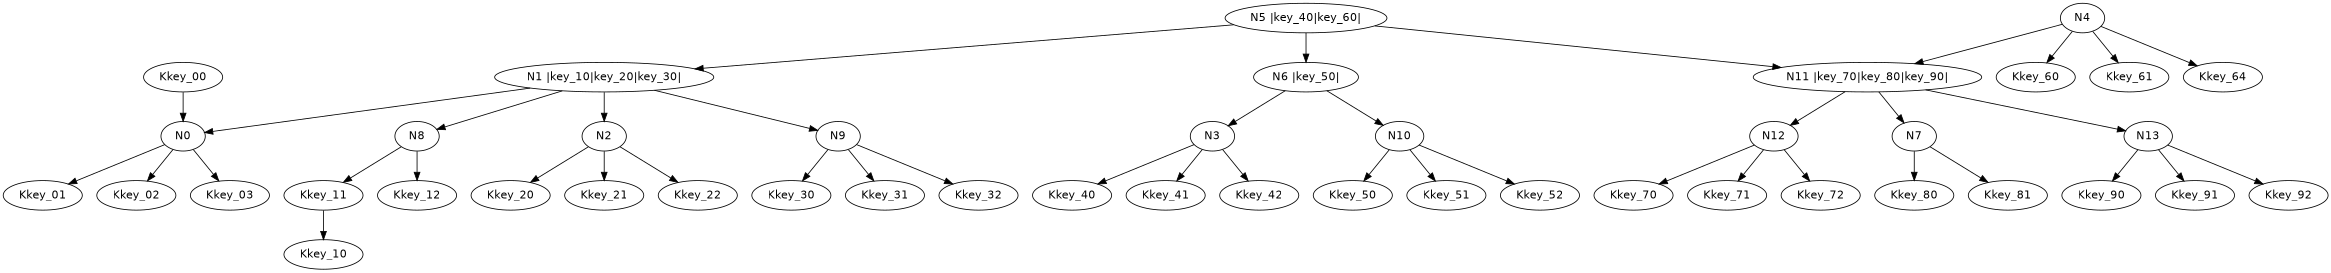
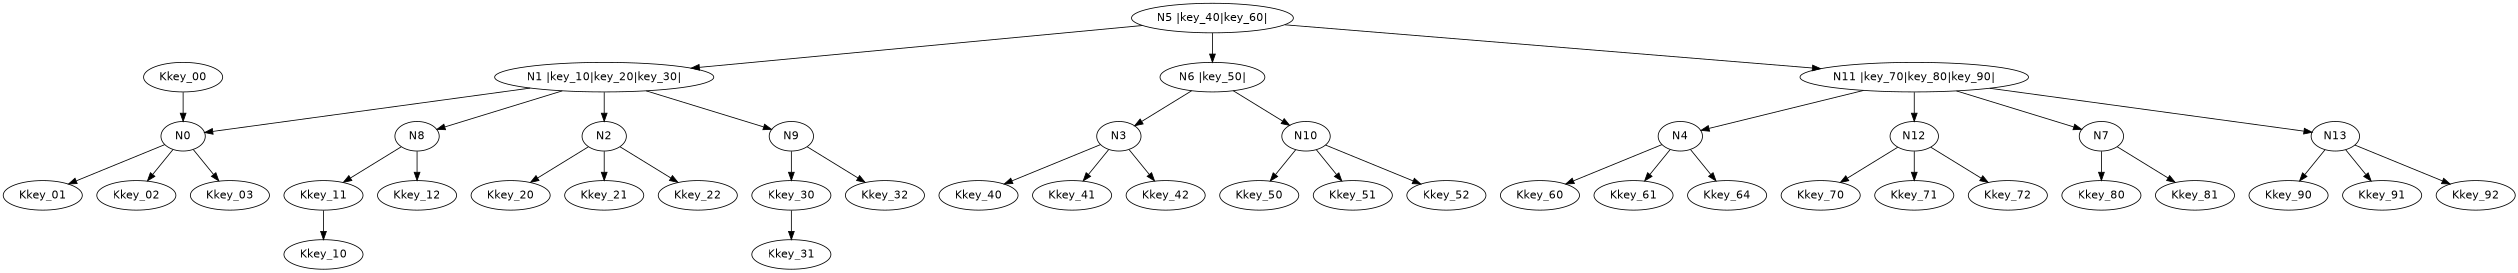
edge "N4" -> "N11 |key_70|key_80|key_90|": reversed
edge "N9" -> "Kkey_31": now "Kkey_30" -> "Kkey_31"
